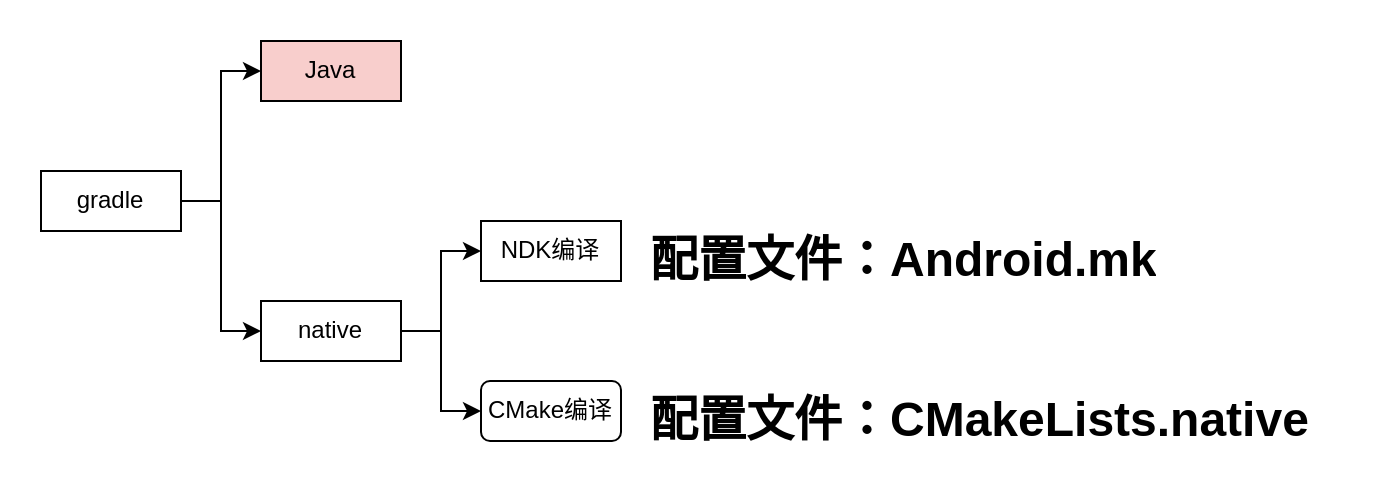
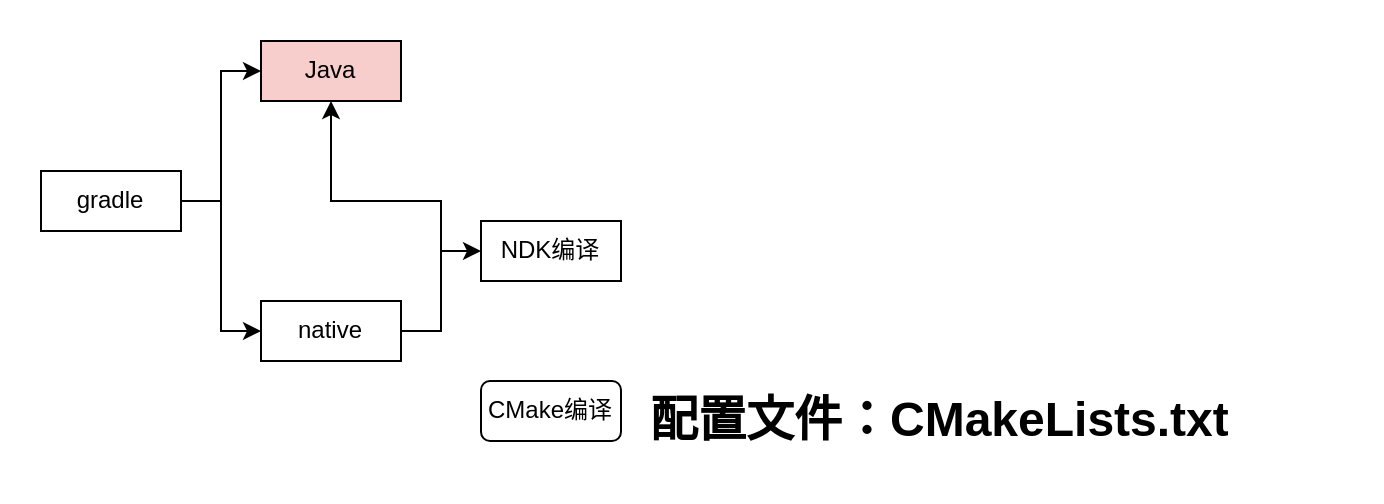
node "配置文件：Android.mk": removed
node "配置文件：CMakeLists.native": label "配置文件：CMakeLists.native" -> "配置文件：CMakeLists.txt"
edge "native" -> "CMake编译": now "native" -> "Java"
